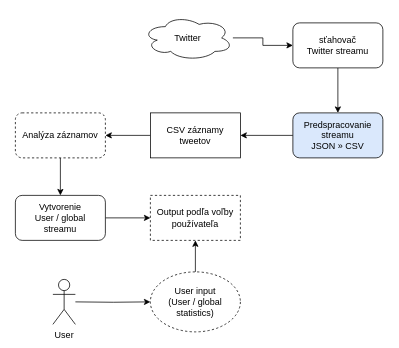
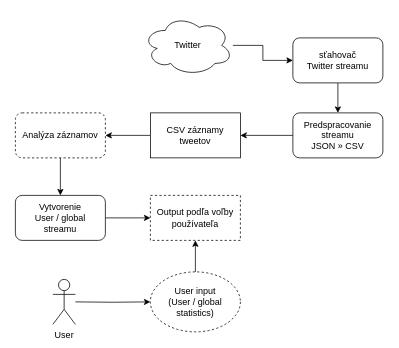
node "Twitter": size 90x45 -> 90x60
node "sťahovač Twitter streamu": moved (338, 45) -> (338, 60)
node "Predspracovanie streamu JSON » CSV": fillcolor #dae8fc -> #ffffff
